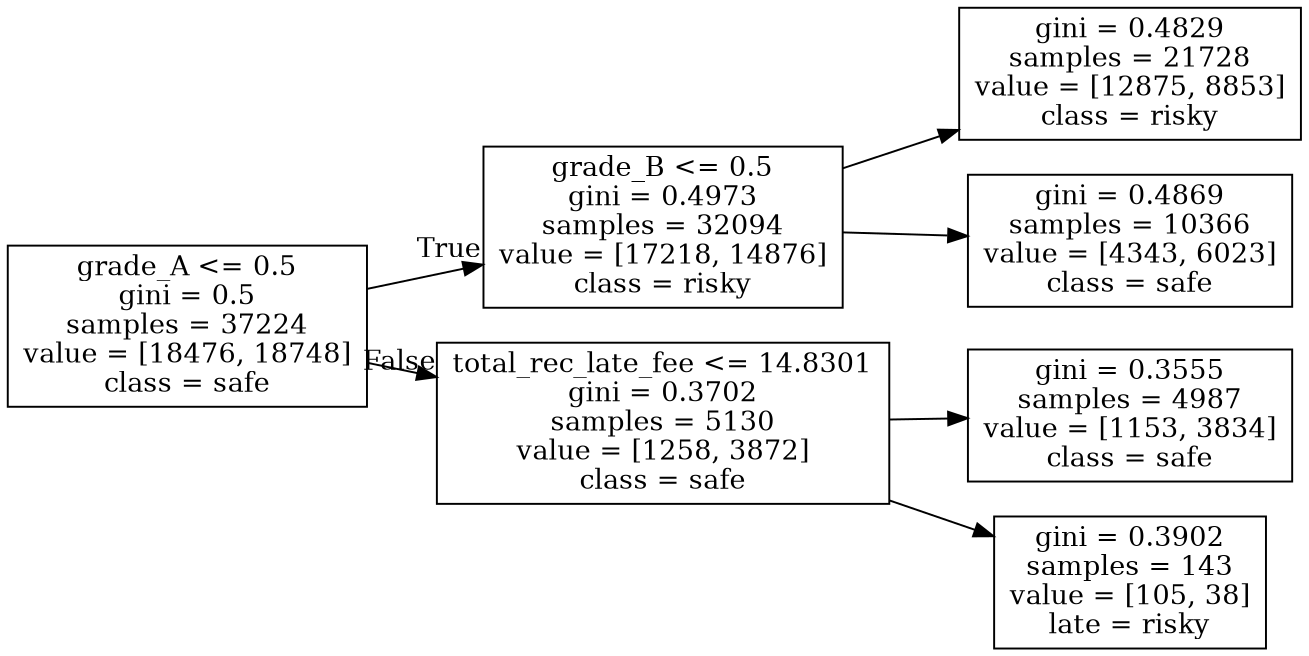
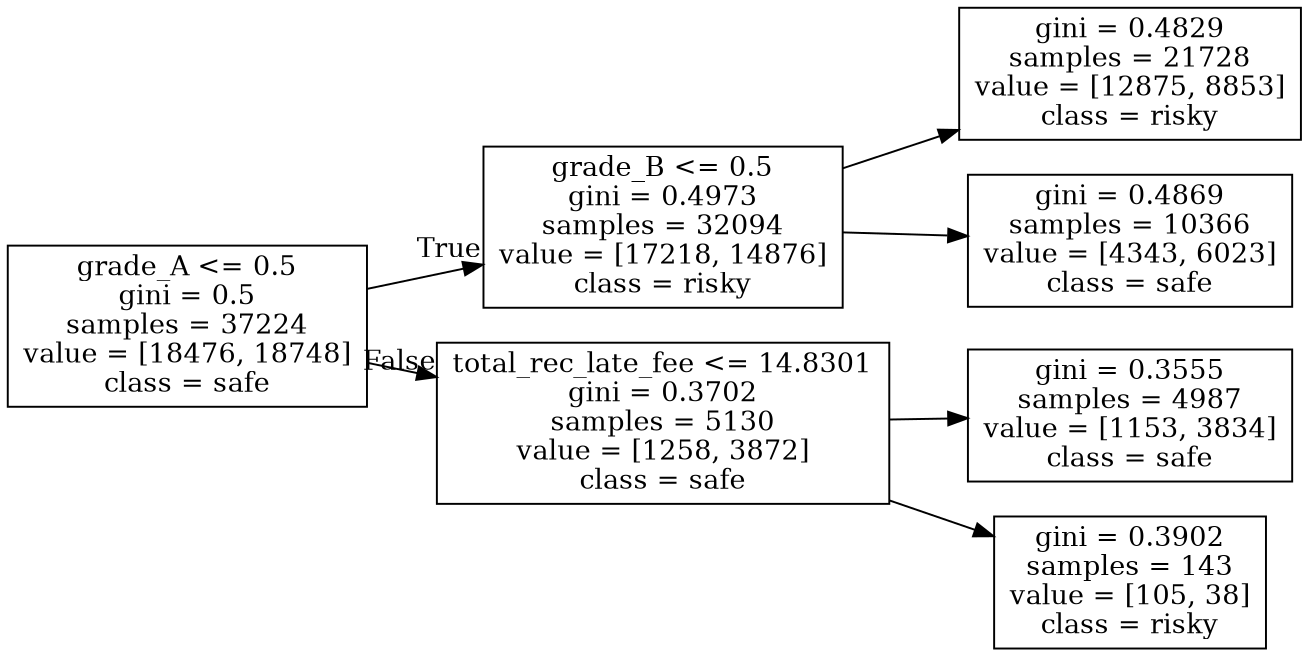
node "gini = 0.3902 samples = 143 value = [105, 38] late = risky": label "gini = 0.3902 samples = 143 value = [105, 38] late = risky" -> "gini = 0.3902 samples = 143 value = [105, 38] class = risky"
